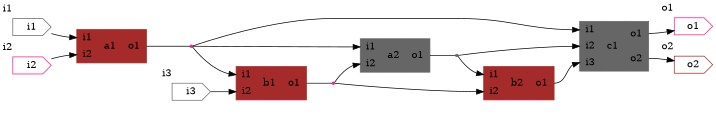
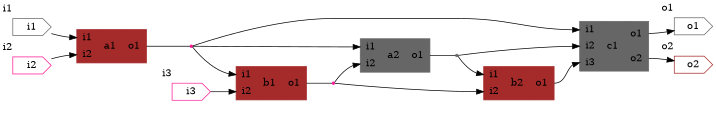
node "o1 o1": color deeppink -> gray40
node "i3 i3": color gray40 -> deeppink
